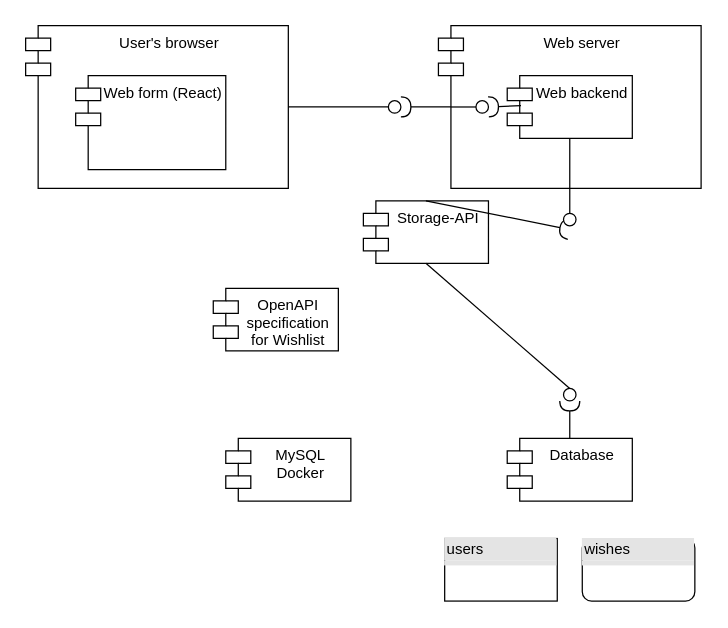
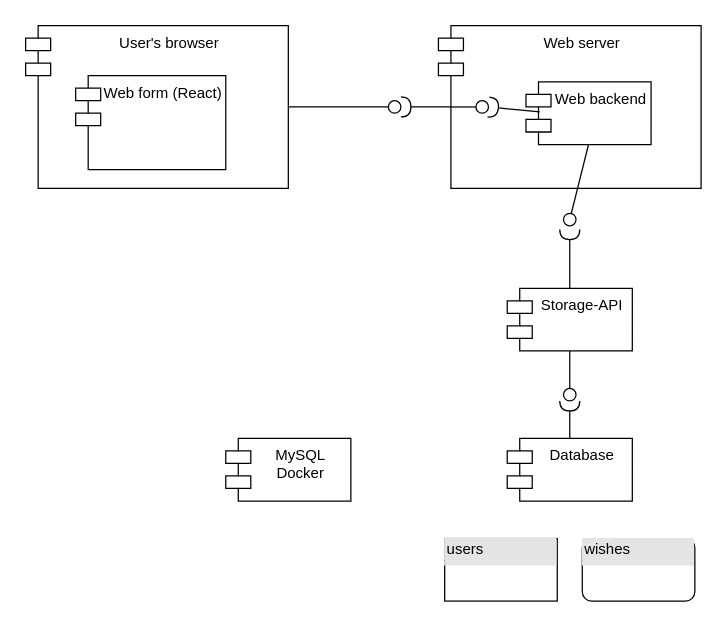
node "Web backend": moved (569, 107) -> (588, 113)
node "Storage-API": moved (426, 232) -> (569, 319)
node "OpenAPI specification for Wishlist": removed
